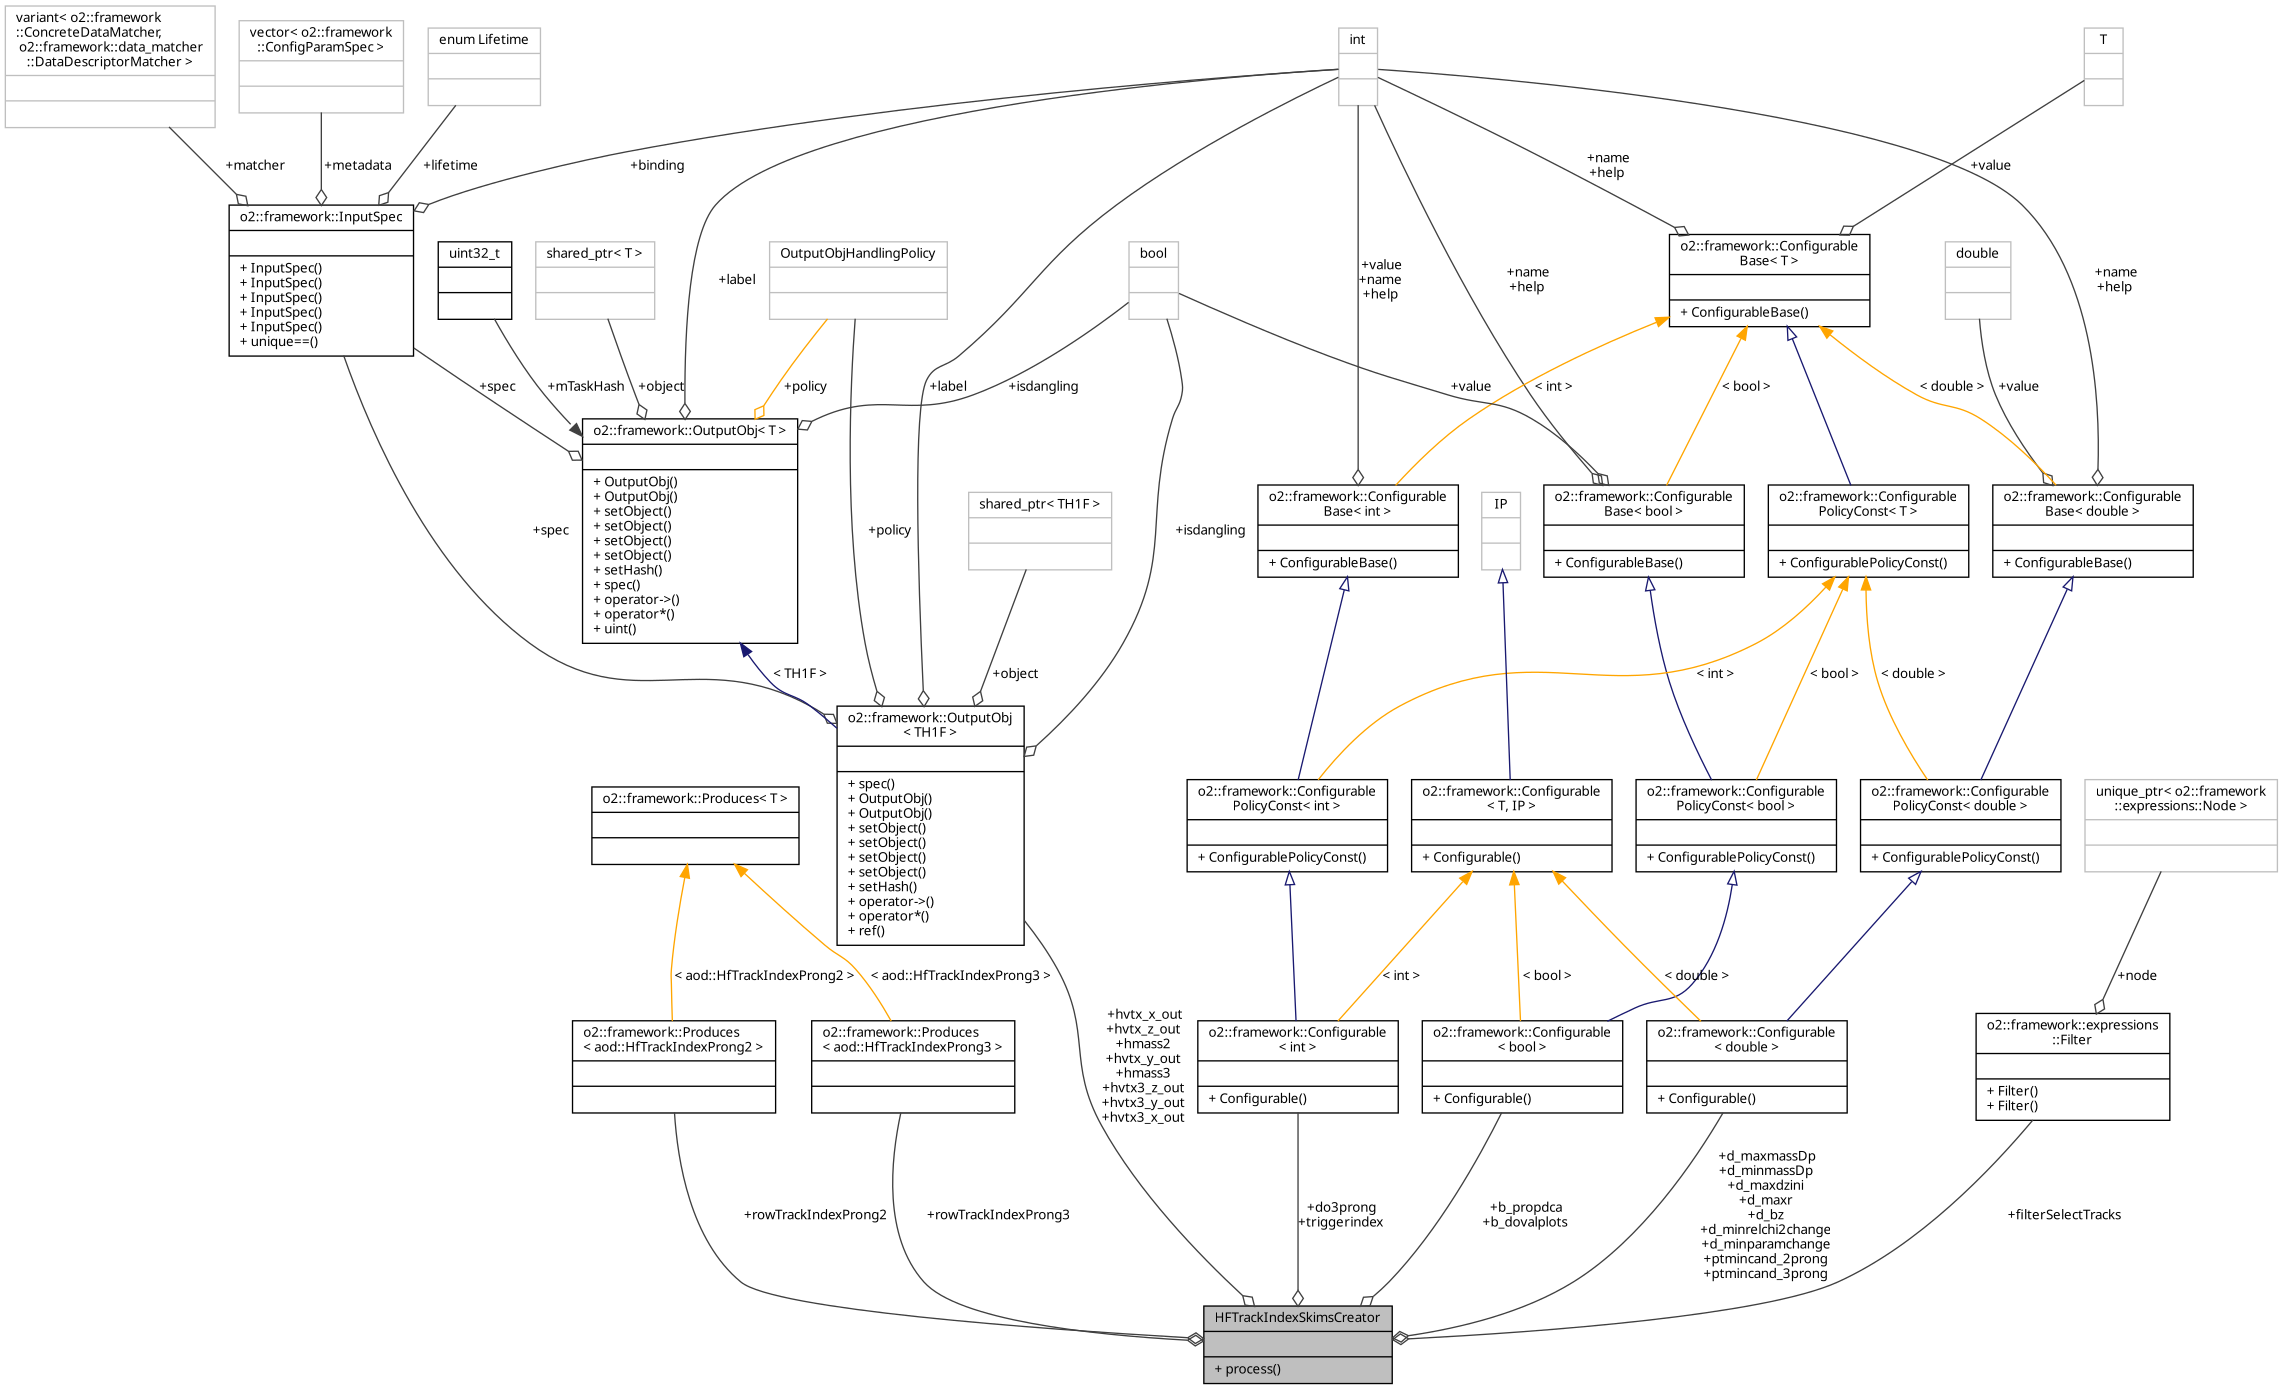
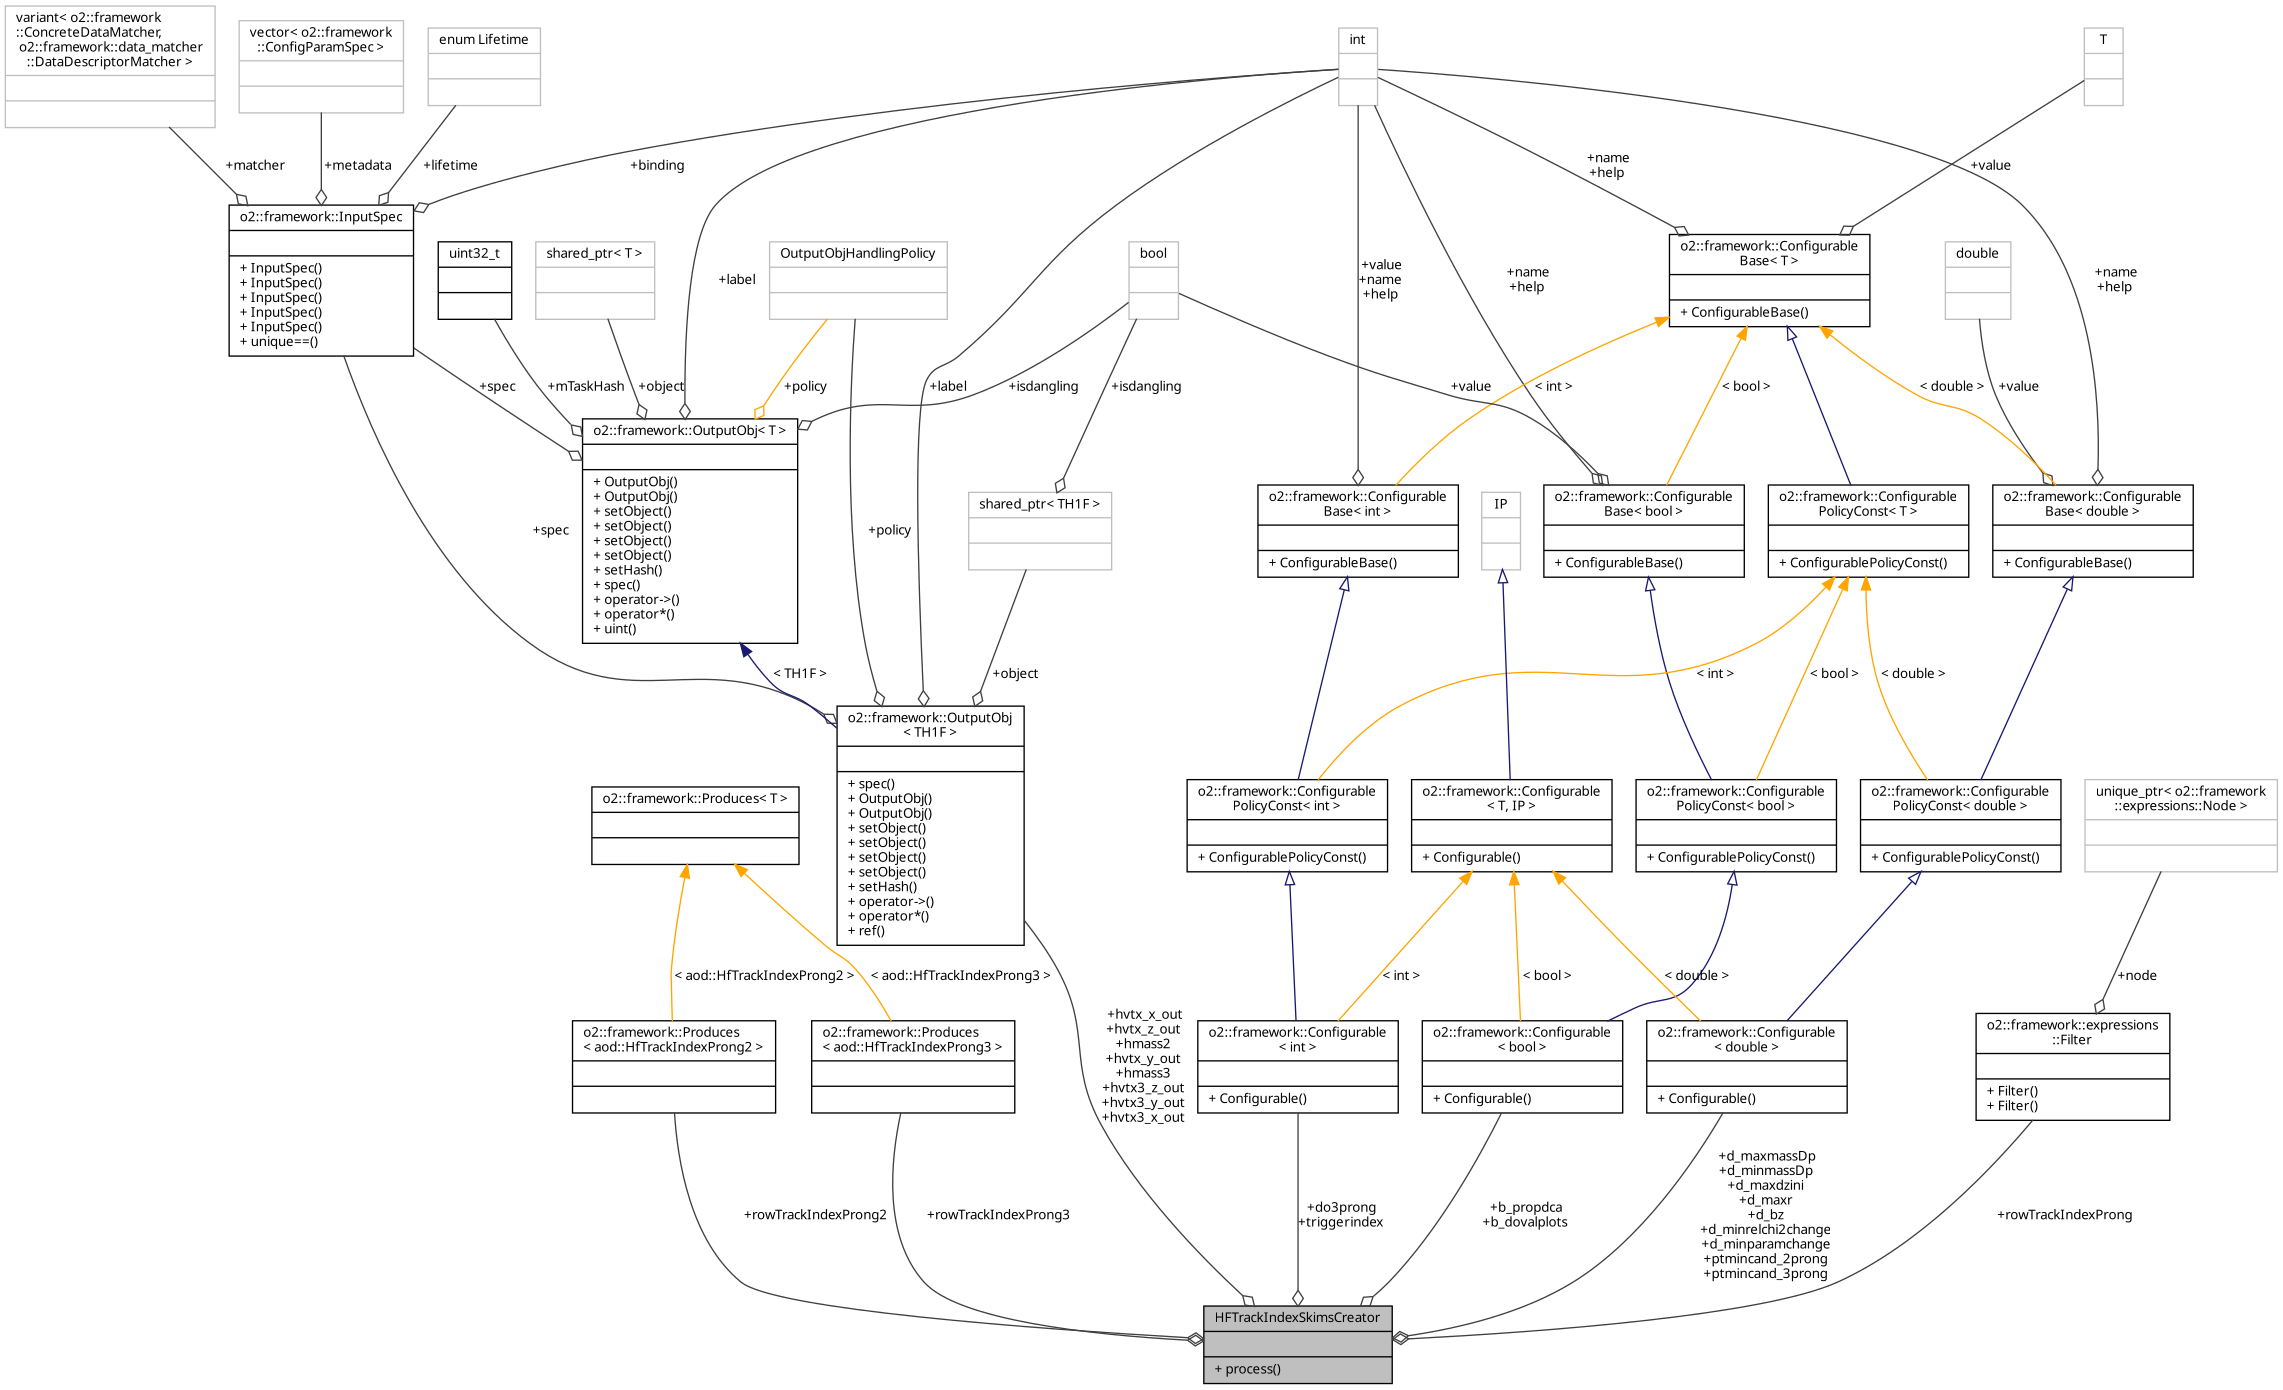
edge "uint32_t" -> "o2::framework::OutputObj< T >": arrowhead normal -> odiamond
edge "bool" -> "o2::framework::OutputObj": now "bool" -> "shared_ptr< TH1F >"
edge "o2::framework::expressions" -> "HFTrackIndexSkimsCreator": label " +filterSelectTracks" -> " +rowTrackIndexProng"
